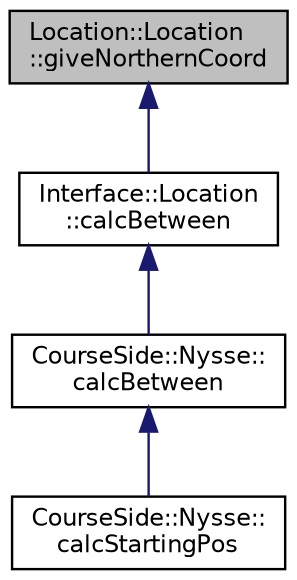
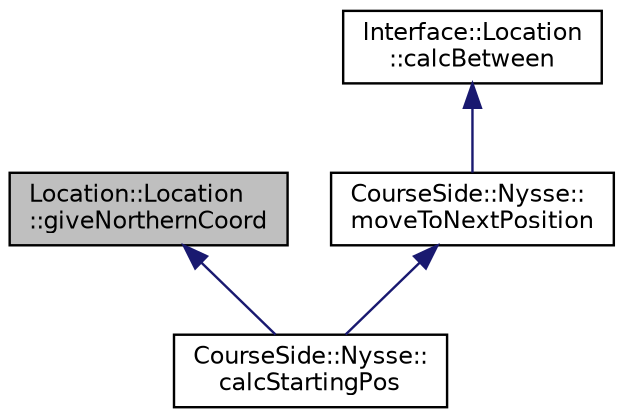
edge "Interface::Location ::calcBetween" -> "Location::Location ::giveNorthernCoord": now "CourseSide::Nysse:: calcStartingPos" -> "Location::Location ::giveNorthernCoord"
node "CourseSide::Nysse:: calcBetween": label "CourseSide::Nysse:: calcBetween" -> "CourseSide::Nysse:: moveToNextPosition"
